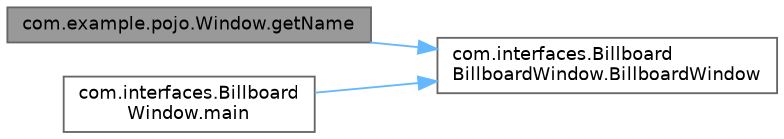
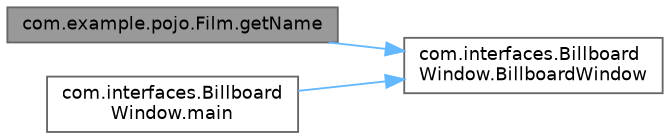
node "com.example.pojo.Window.getName": label "com.example.pojo.Window.getName" -> "com.example.pojo.Film.getName"
node "com.interfaces.Billboard BillboardWindow.BillboardWindow": label "com.interfaces.Billboard BillboardWindow.BillboardWindow" -> "com.interfaces.Billboard Window.BillboardWindow"
